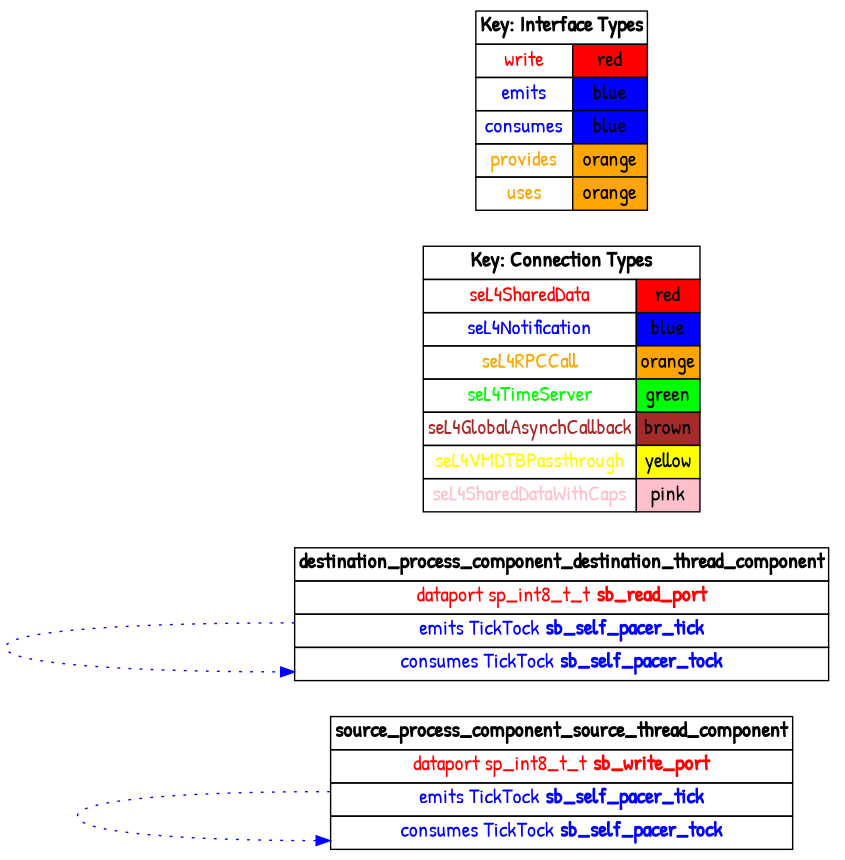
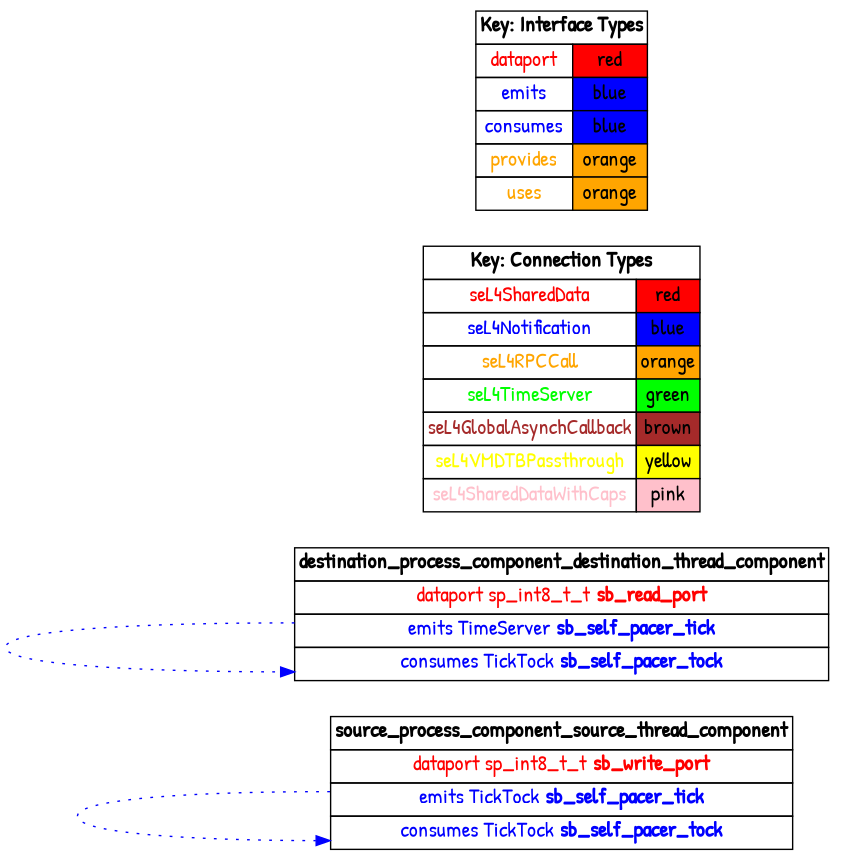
node "Key: Interface Types": text "write" -> "dataport"
node "destination_process_component_destination_thread_component": text "emits TickTock" -> "emits TimeServer"
